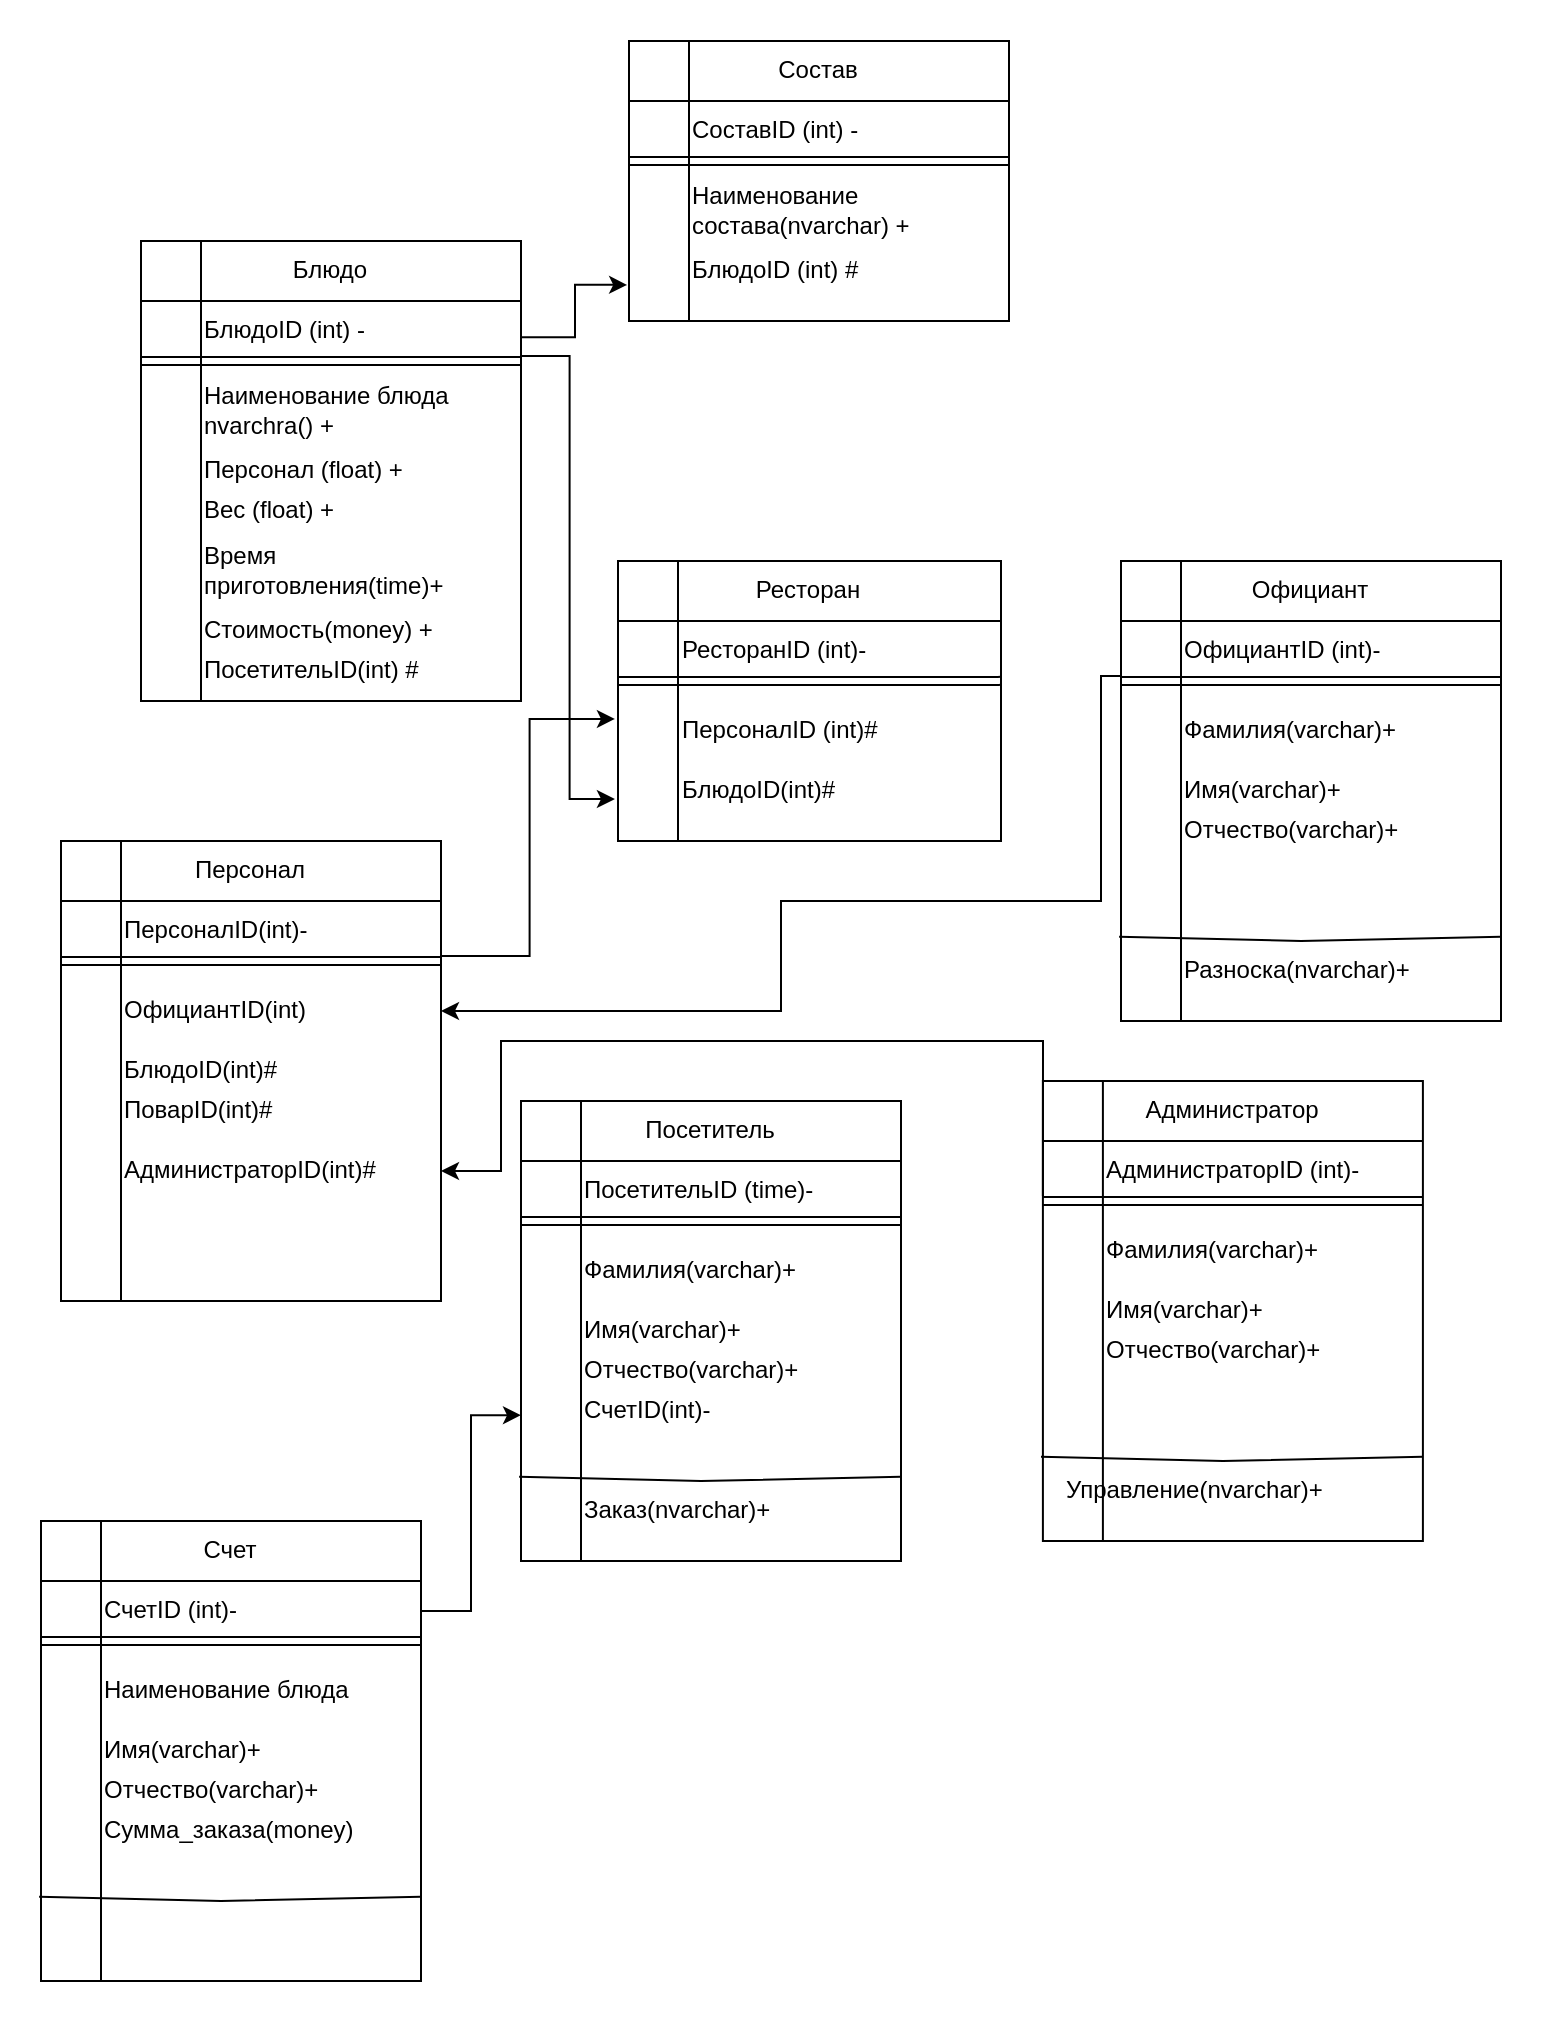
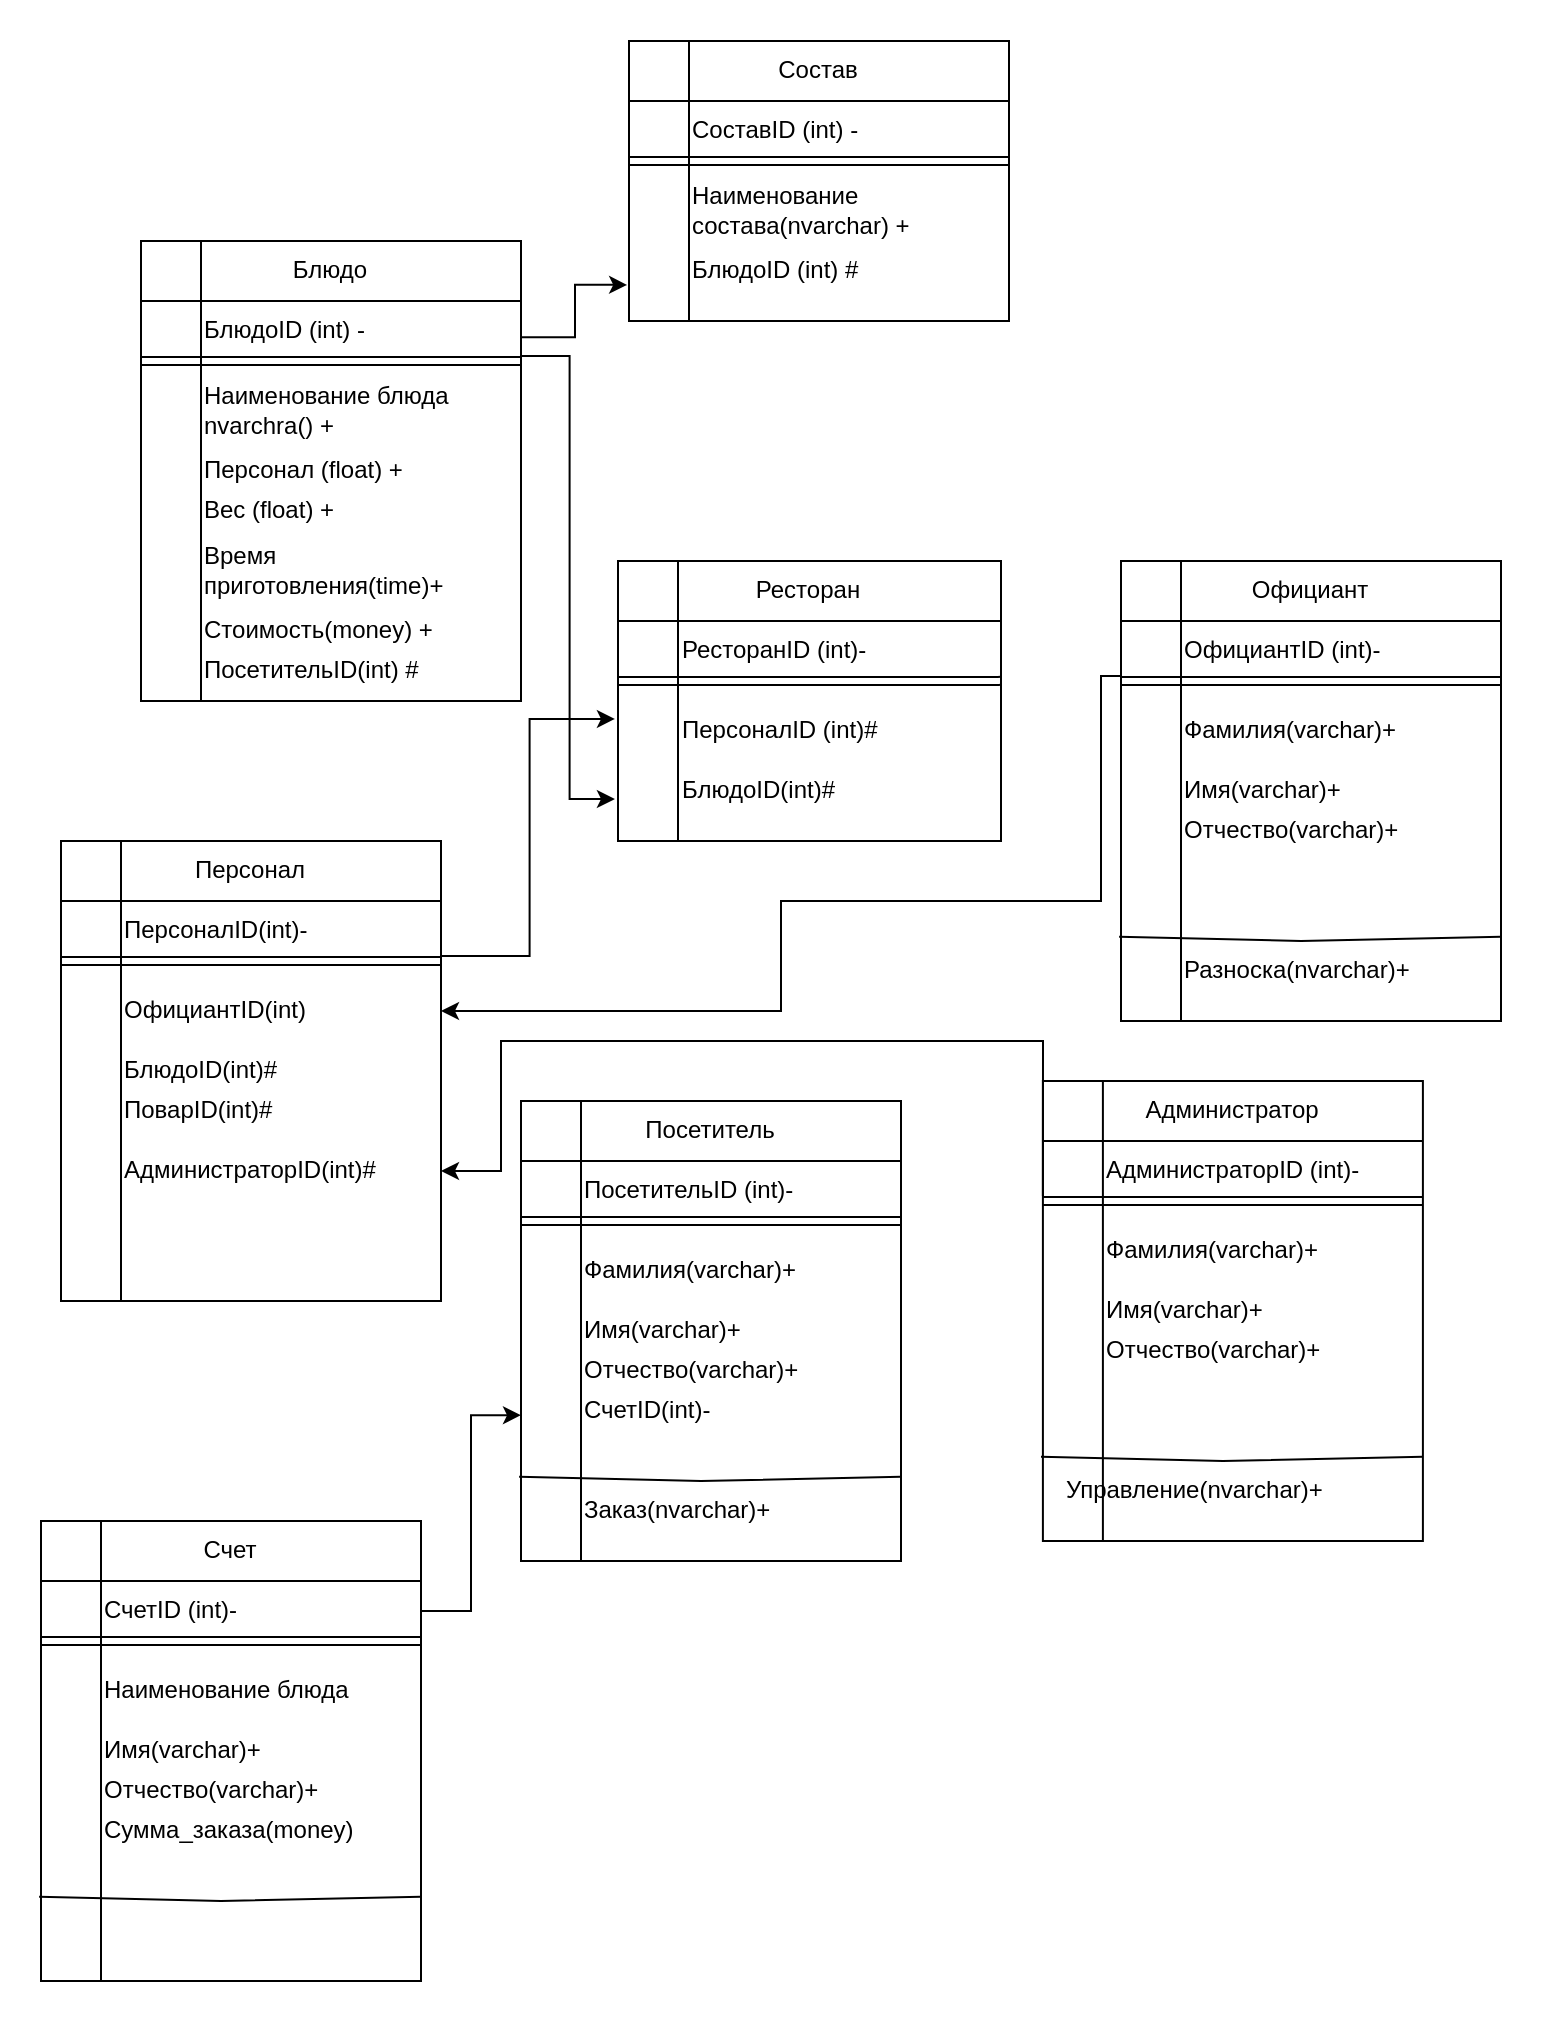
node "ПосетительID (time)-": label "ПосетительID (time)-" -> "ПосетительID (int)-"
